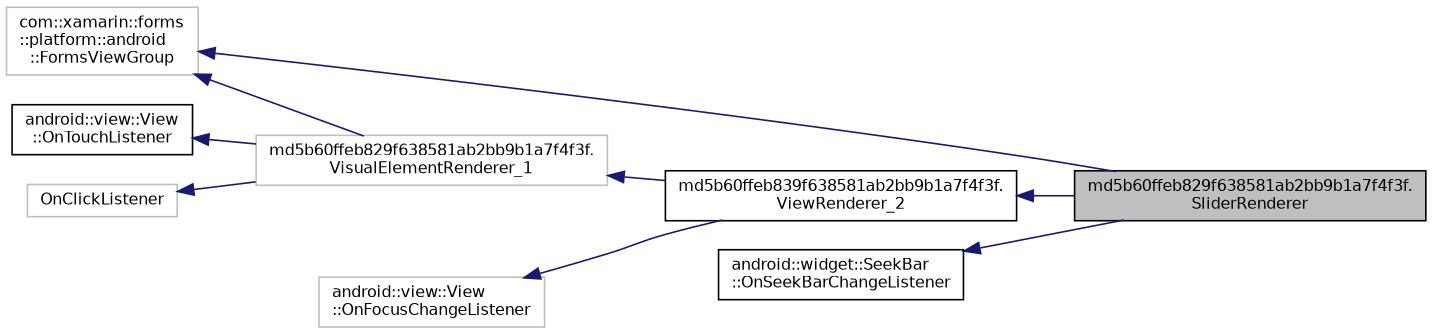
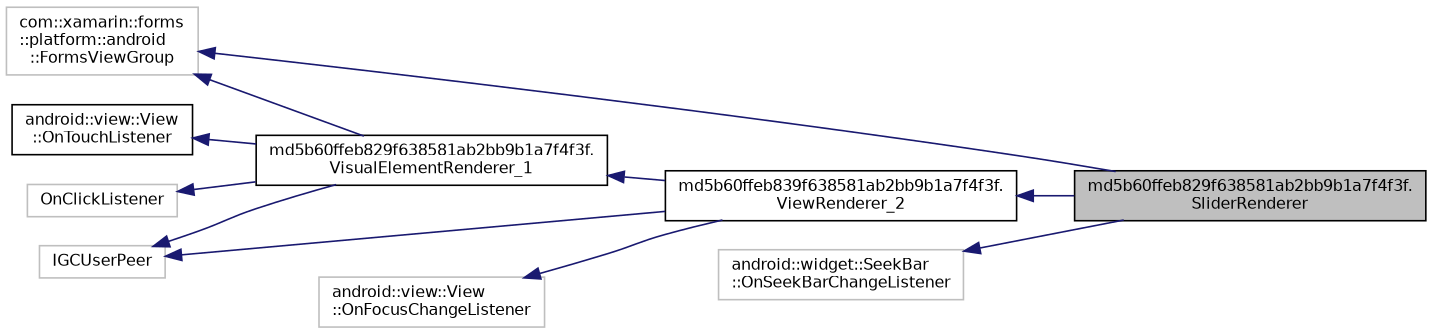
node "md5b60ffeb829f638581ab2bb9b1a7f4f3f. VisualElementRenderer_1": color grey75 -> black
node "IGCUserPeer": added
node "android::widget::SeekBar ::OnSeekBarChangeListener": color black -> grey75
